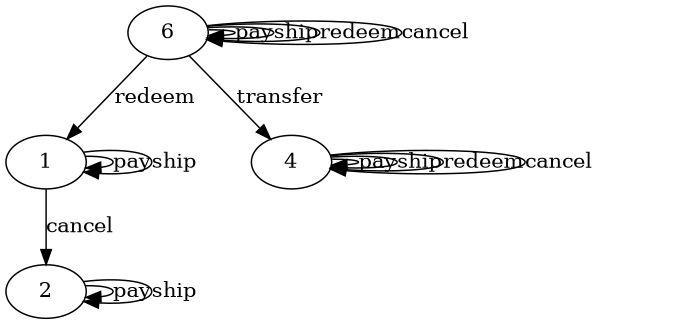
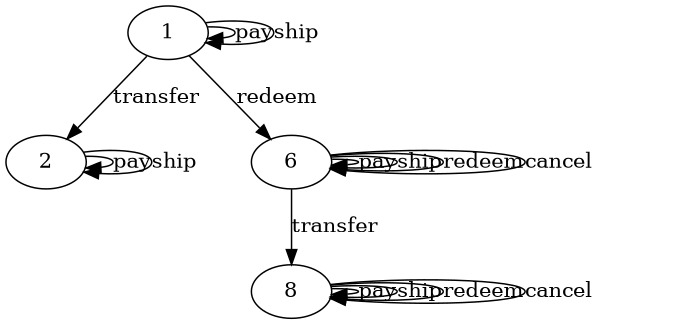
edge "6" -> "1": reversed
node "4": label "4" -> "8"
edge "1" -> "2": label "cancel" -> "transfer"
